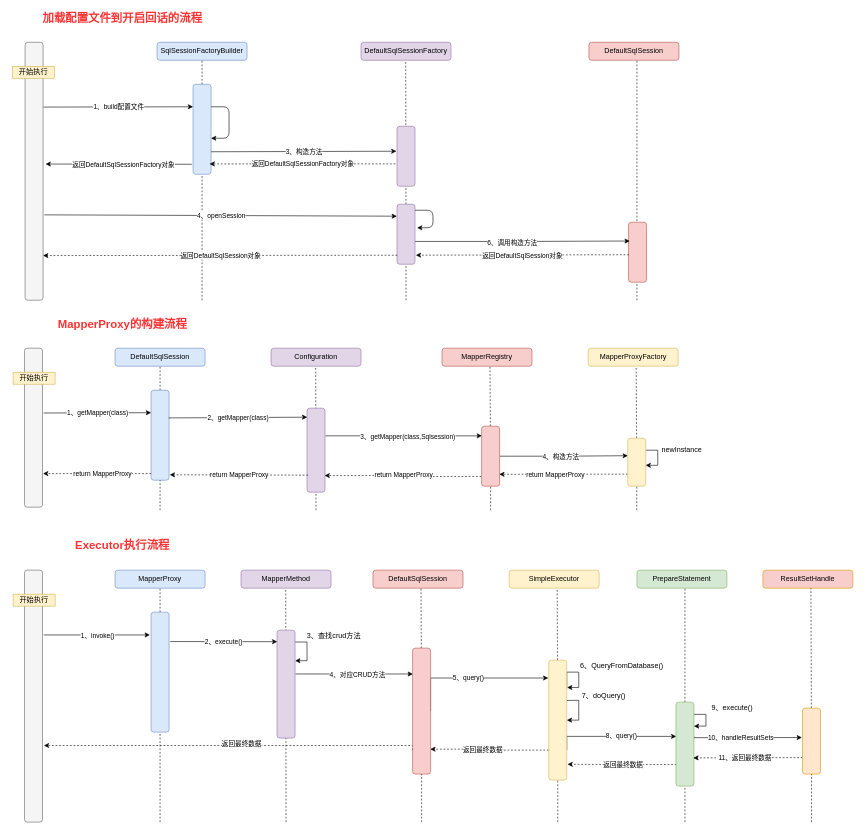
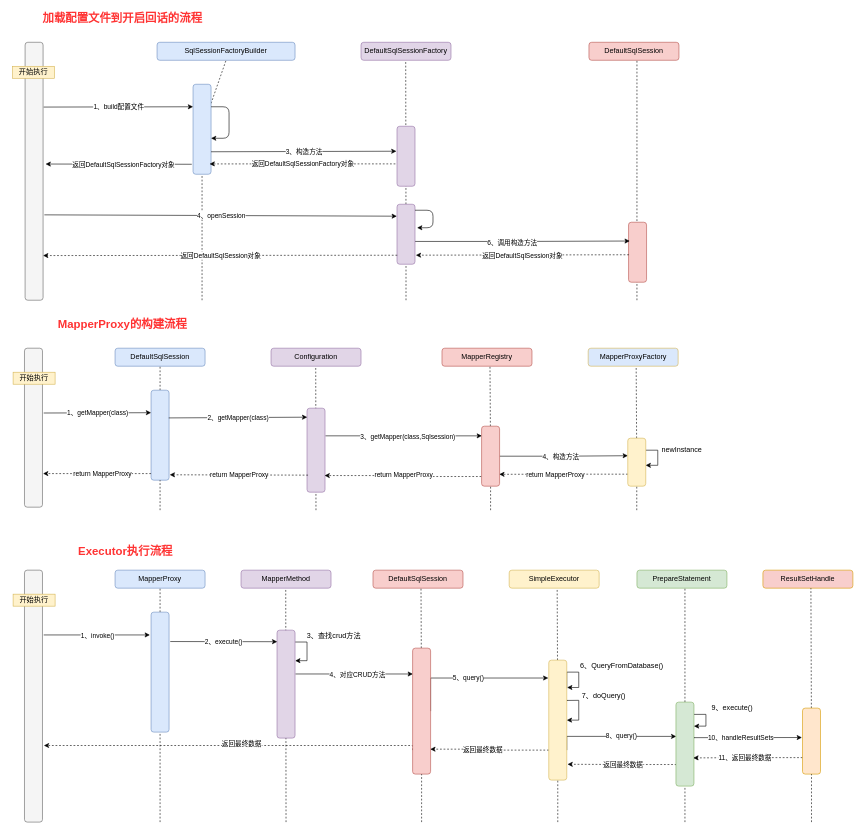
node "SqlSessionFactoryBuilder": size 90x18 -> 138x18
node "MapperProxyFactory": fillcolor #fff2cc -> #dae8fc
node "Executor执行流程": moved (122, 546) -> (125, 552)
